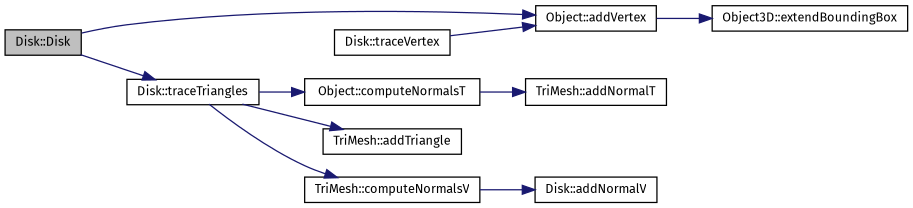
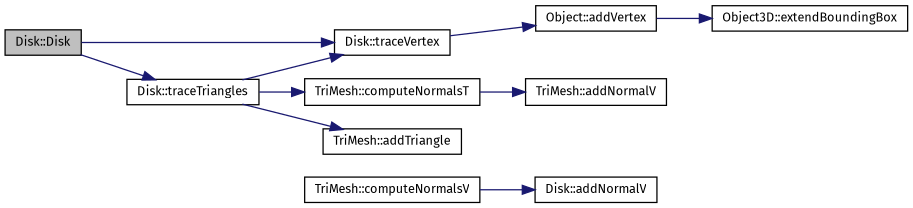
edge "Disk::Disk" -> "Object::addVertex": now "Disk::Disk" -> "Disk::traceVertex"
node "Object::computeNormalsT": label "Object::computeNormalsT" -> "TriMesh::computeNormalsT"
node "TriMesh::addNormalT": label "TriMesh::addNormalT" -> "TriMesh::addNormalV"
edge "Disk::traceTriangles" -> "TriMesh::computeNormalsV": now "Disk::traceTriangles" -> "Disk::traceVertex"
